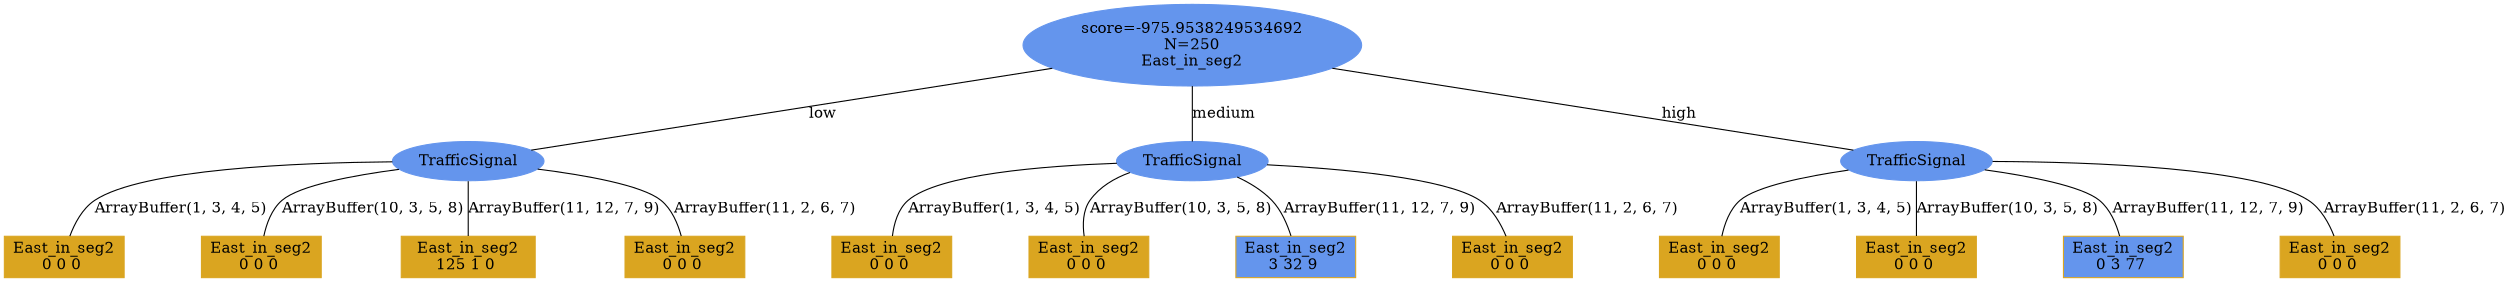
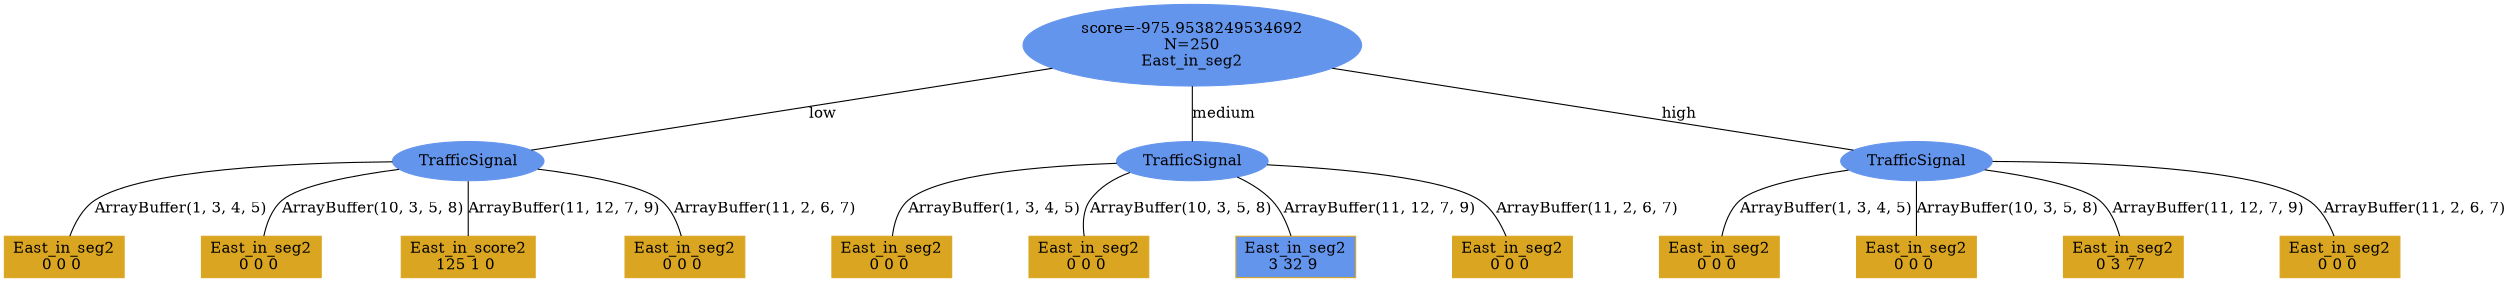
node "East_in_seg2 125 1 0": label "East_in_seg2 125 1 0" -> "East_in_score2 125 1 0"
node "East_in_seg2 0 3 77": fillcolor cornflowerblue -> goldenrod
